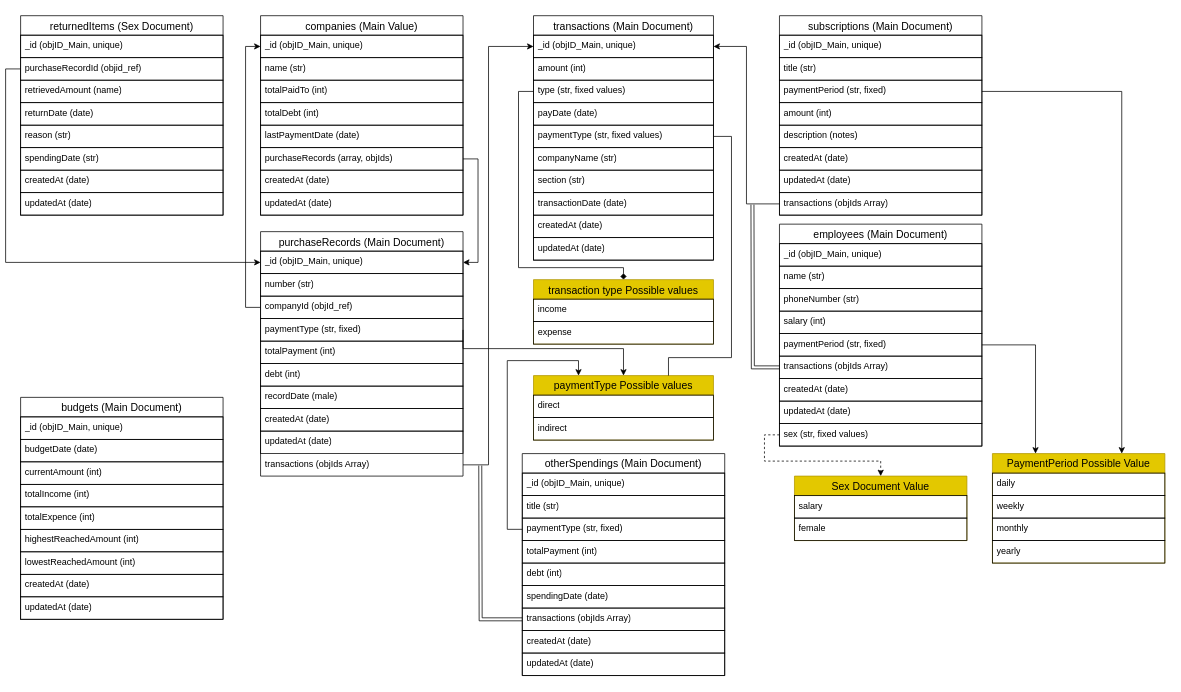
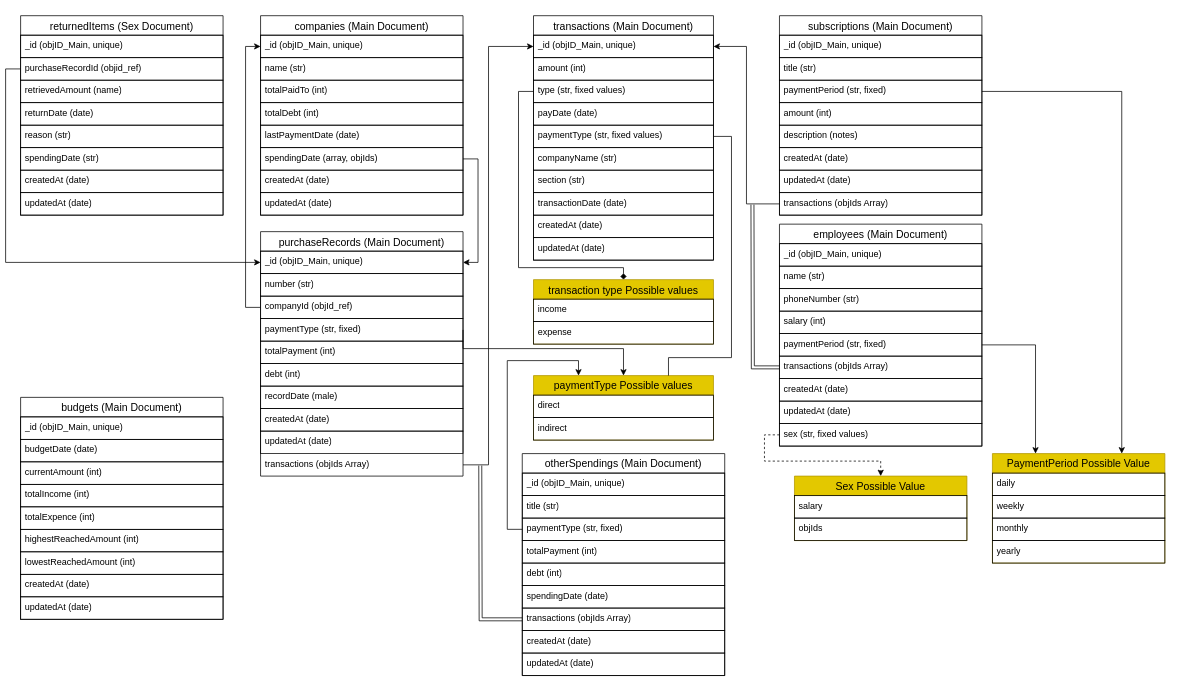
node "companies (Main Value)": label "companies (Main Value)" -> "companies (Main Document)"
node "purchaseRecords (array, objIds)": label "purchaseRecords (array, objIds)" -> "spendingDate (array, objIds)"
node "Sex Document Value": label "Sex Document Value" -> "Sex Possible Value"
node "female": label "female" -> "objIds"
